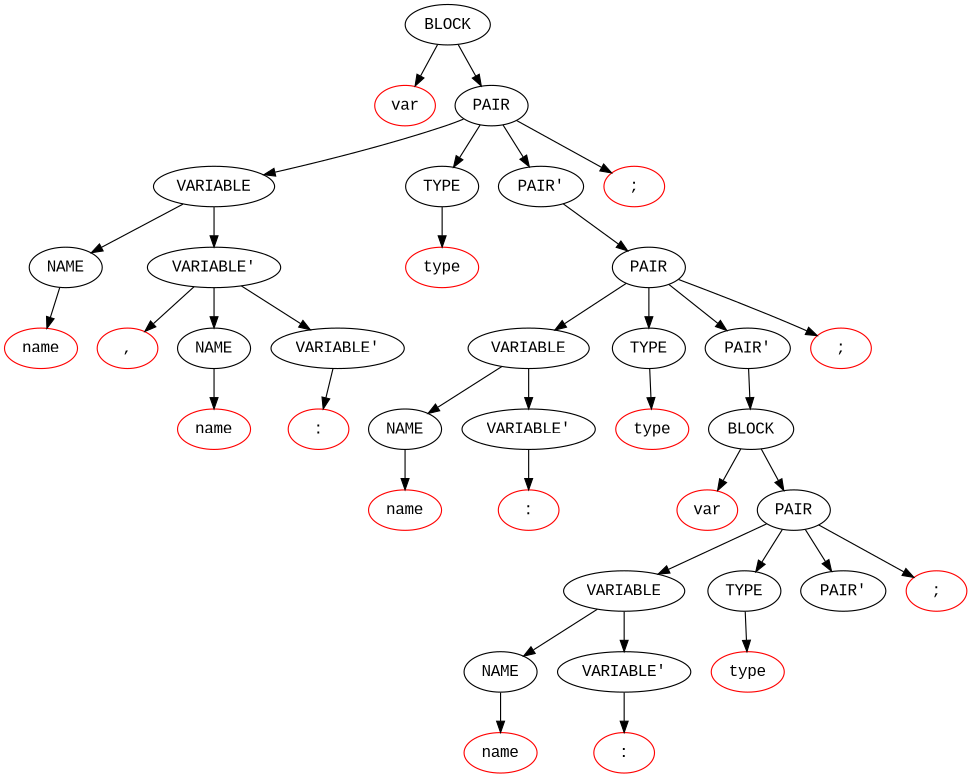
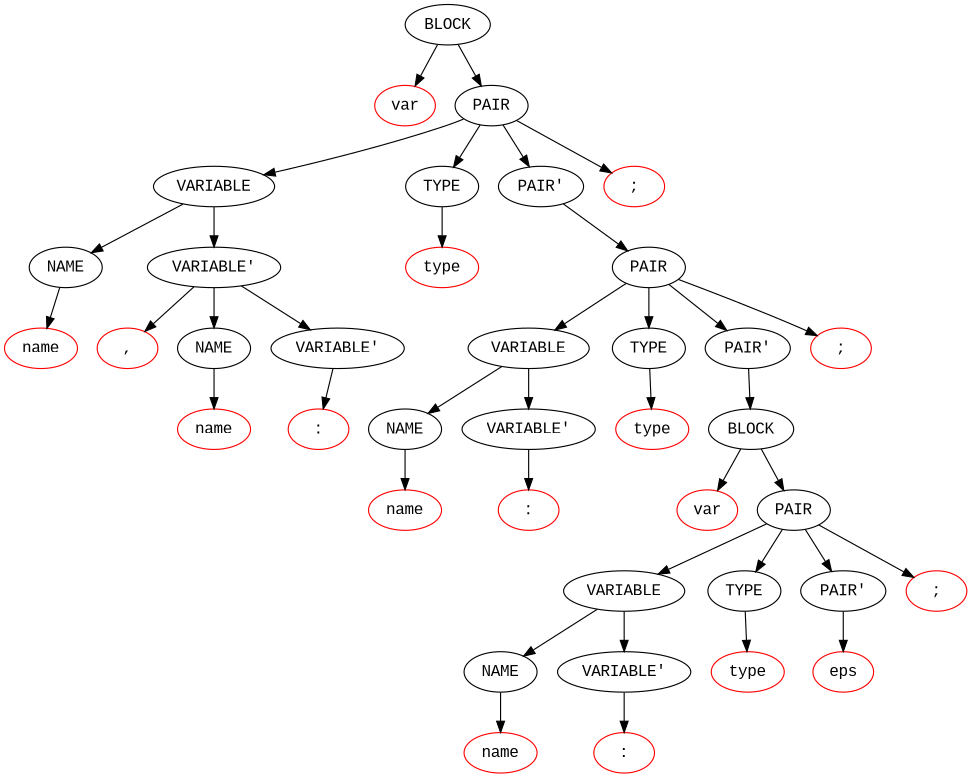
node "eps": added
